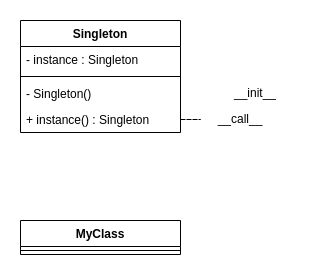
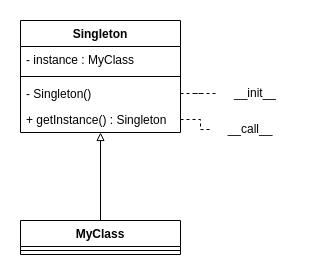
node "- instance : Singleton": label "- instance : Singleton" -> "- instance : MyClass"
edge "- Singleton()" -- "__init__": added
node "+ instance() : Singleton": label "+ instance() : Singleton" -> "+ getInstance() : Singleton"
node "__call__": moved (241, 120) -> (251, 130)
edge "MyClass" -> "Singleton": added
